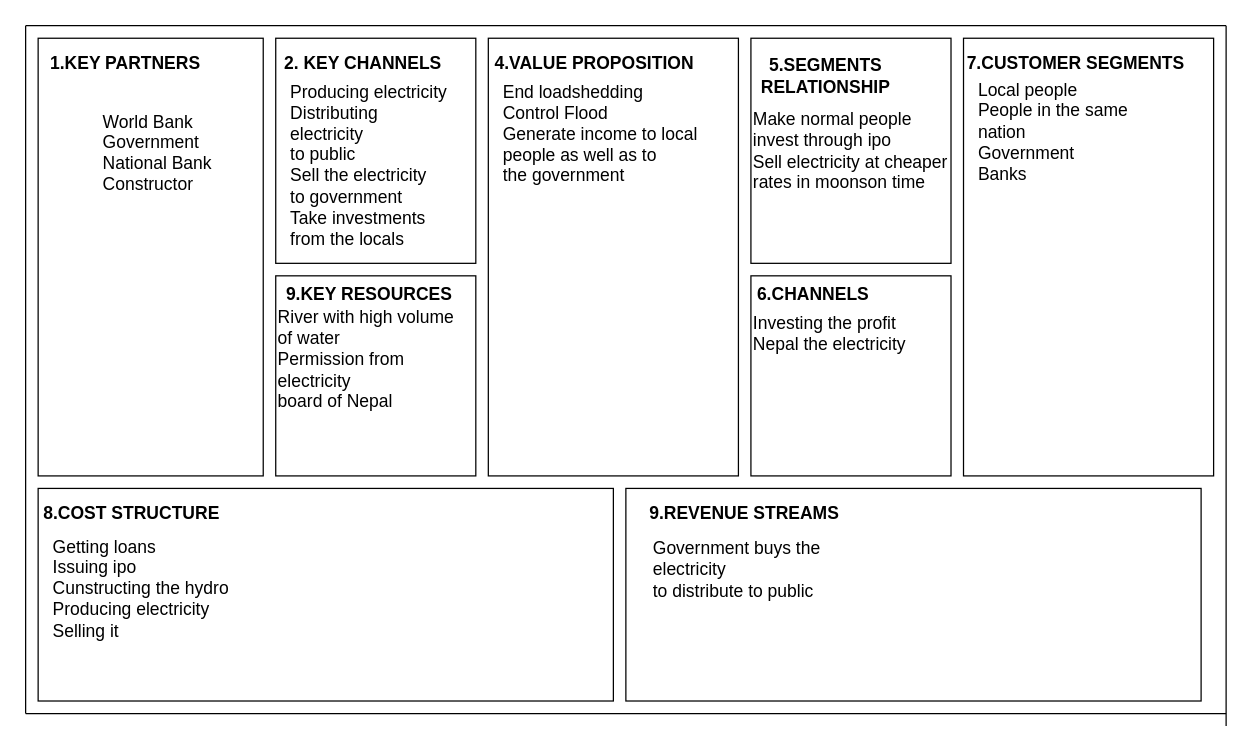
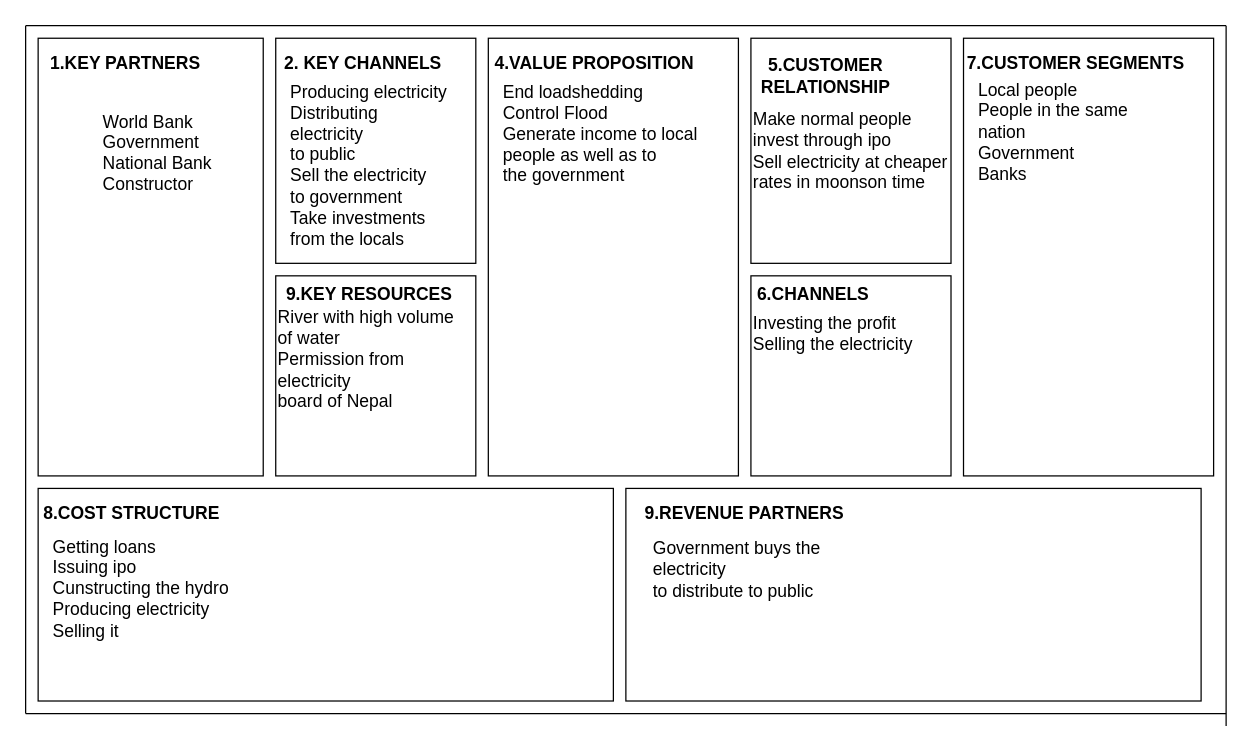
node "5.SEGMENTS RELATIONSHIP": label "5.SEGMENTS RELATIONSHIP" -> "5.CUSTOMER RELATIONSHIP"
node "Investing the profit Nepal the electricity": label "Investing the profit Nepal the electricity" -> "Investing the profit Selling the electricity"
node "9.REVENUE STREAMS": label "9.REVENUE STREAMS" -> "9.REVENUE PARTNERS"
